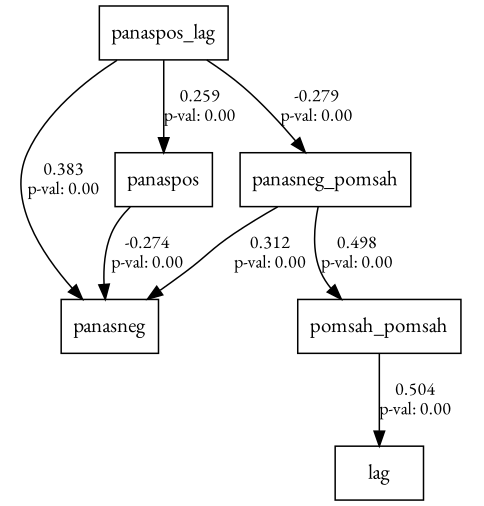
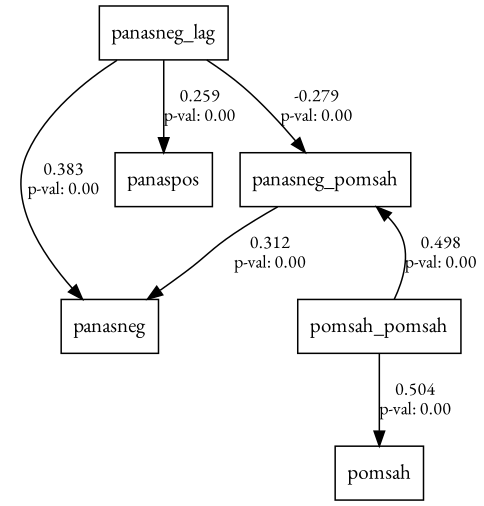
node "panaspos_lag": label "panaspos_lag" -> "panasneg_lag"
edge "panaspos" -> "panasneg": removed, label "-0.274 p-val: 0.00"
edge "panasneg_pomsah" -> "pomsah_pomsah": reversed
node "lag": label "lag" -> "pomsah"
